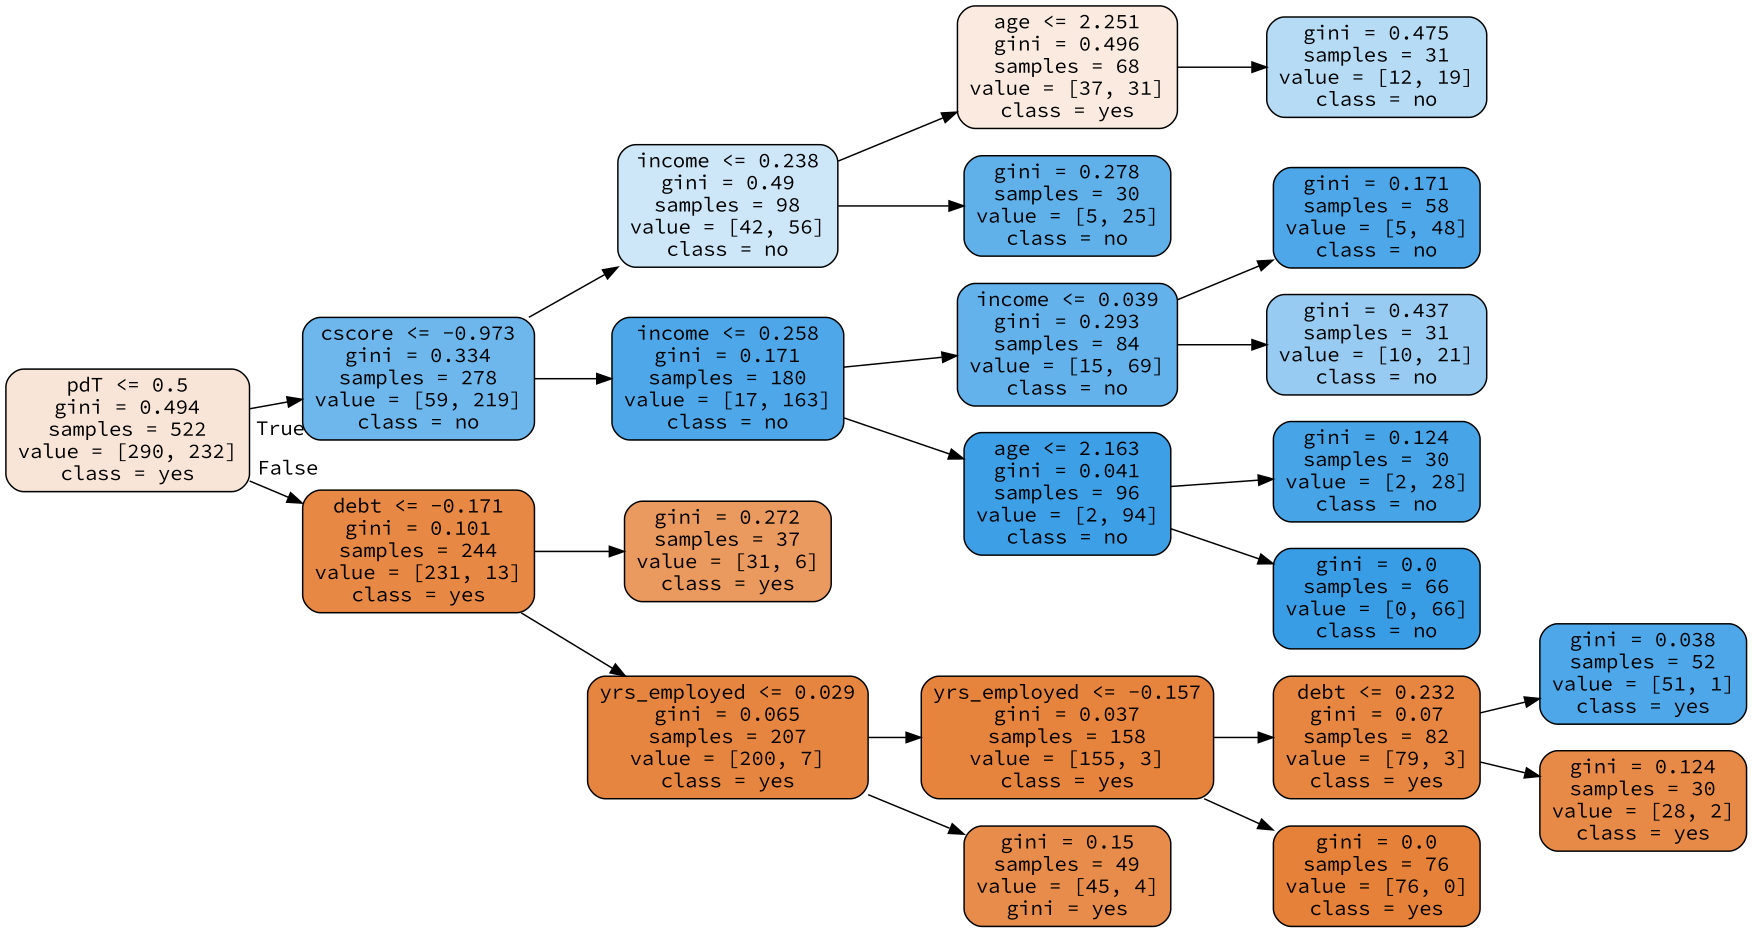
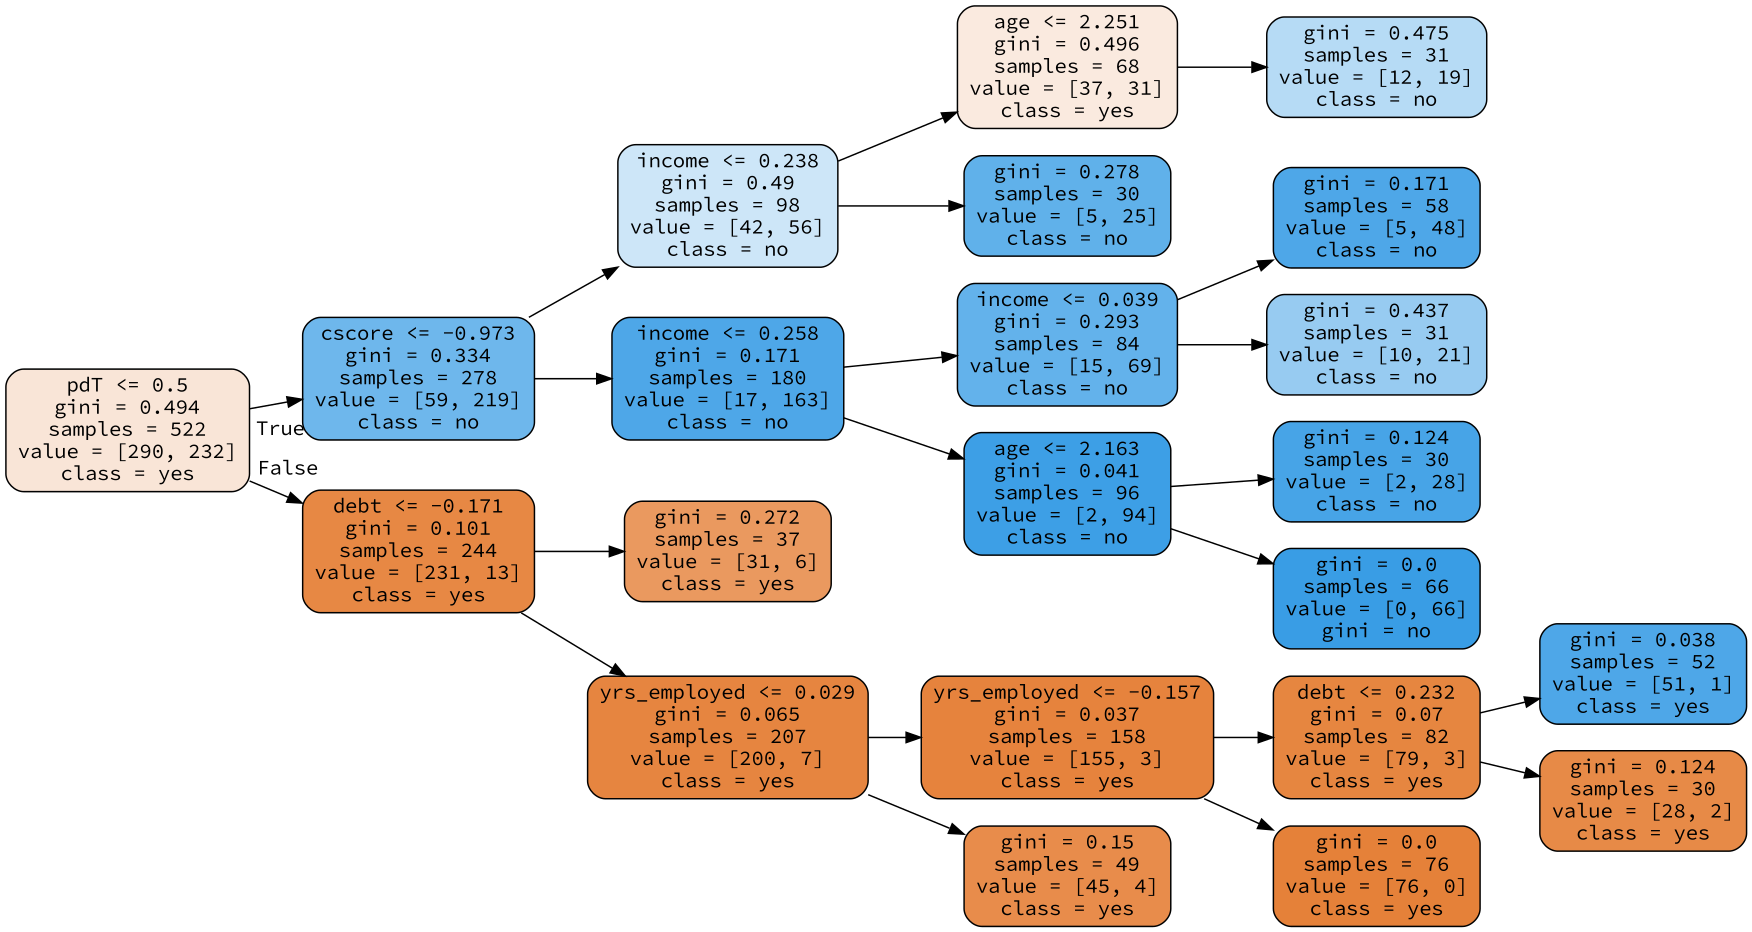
node "gini = 0.0 samples = 66 value = [0, 66] class = no": label "gini = 0.0 samples = 66 value = [0, 66] class = no" -> "gini = 0.0 samples = 66 value = [0, 66] gini = no"
node "gini = 0.15 samples = 49 value = [45, 4] gini = yes": label "gini = 0.15 samples = 49 value = [45, 4] gini = yes" -> "gini = 0.15 samples = 49 value = [45, 4] class = yes"
